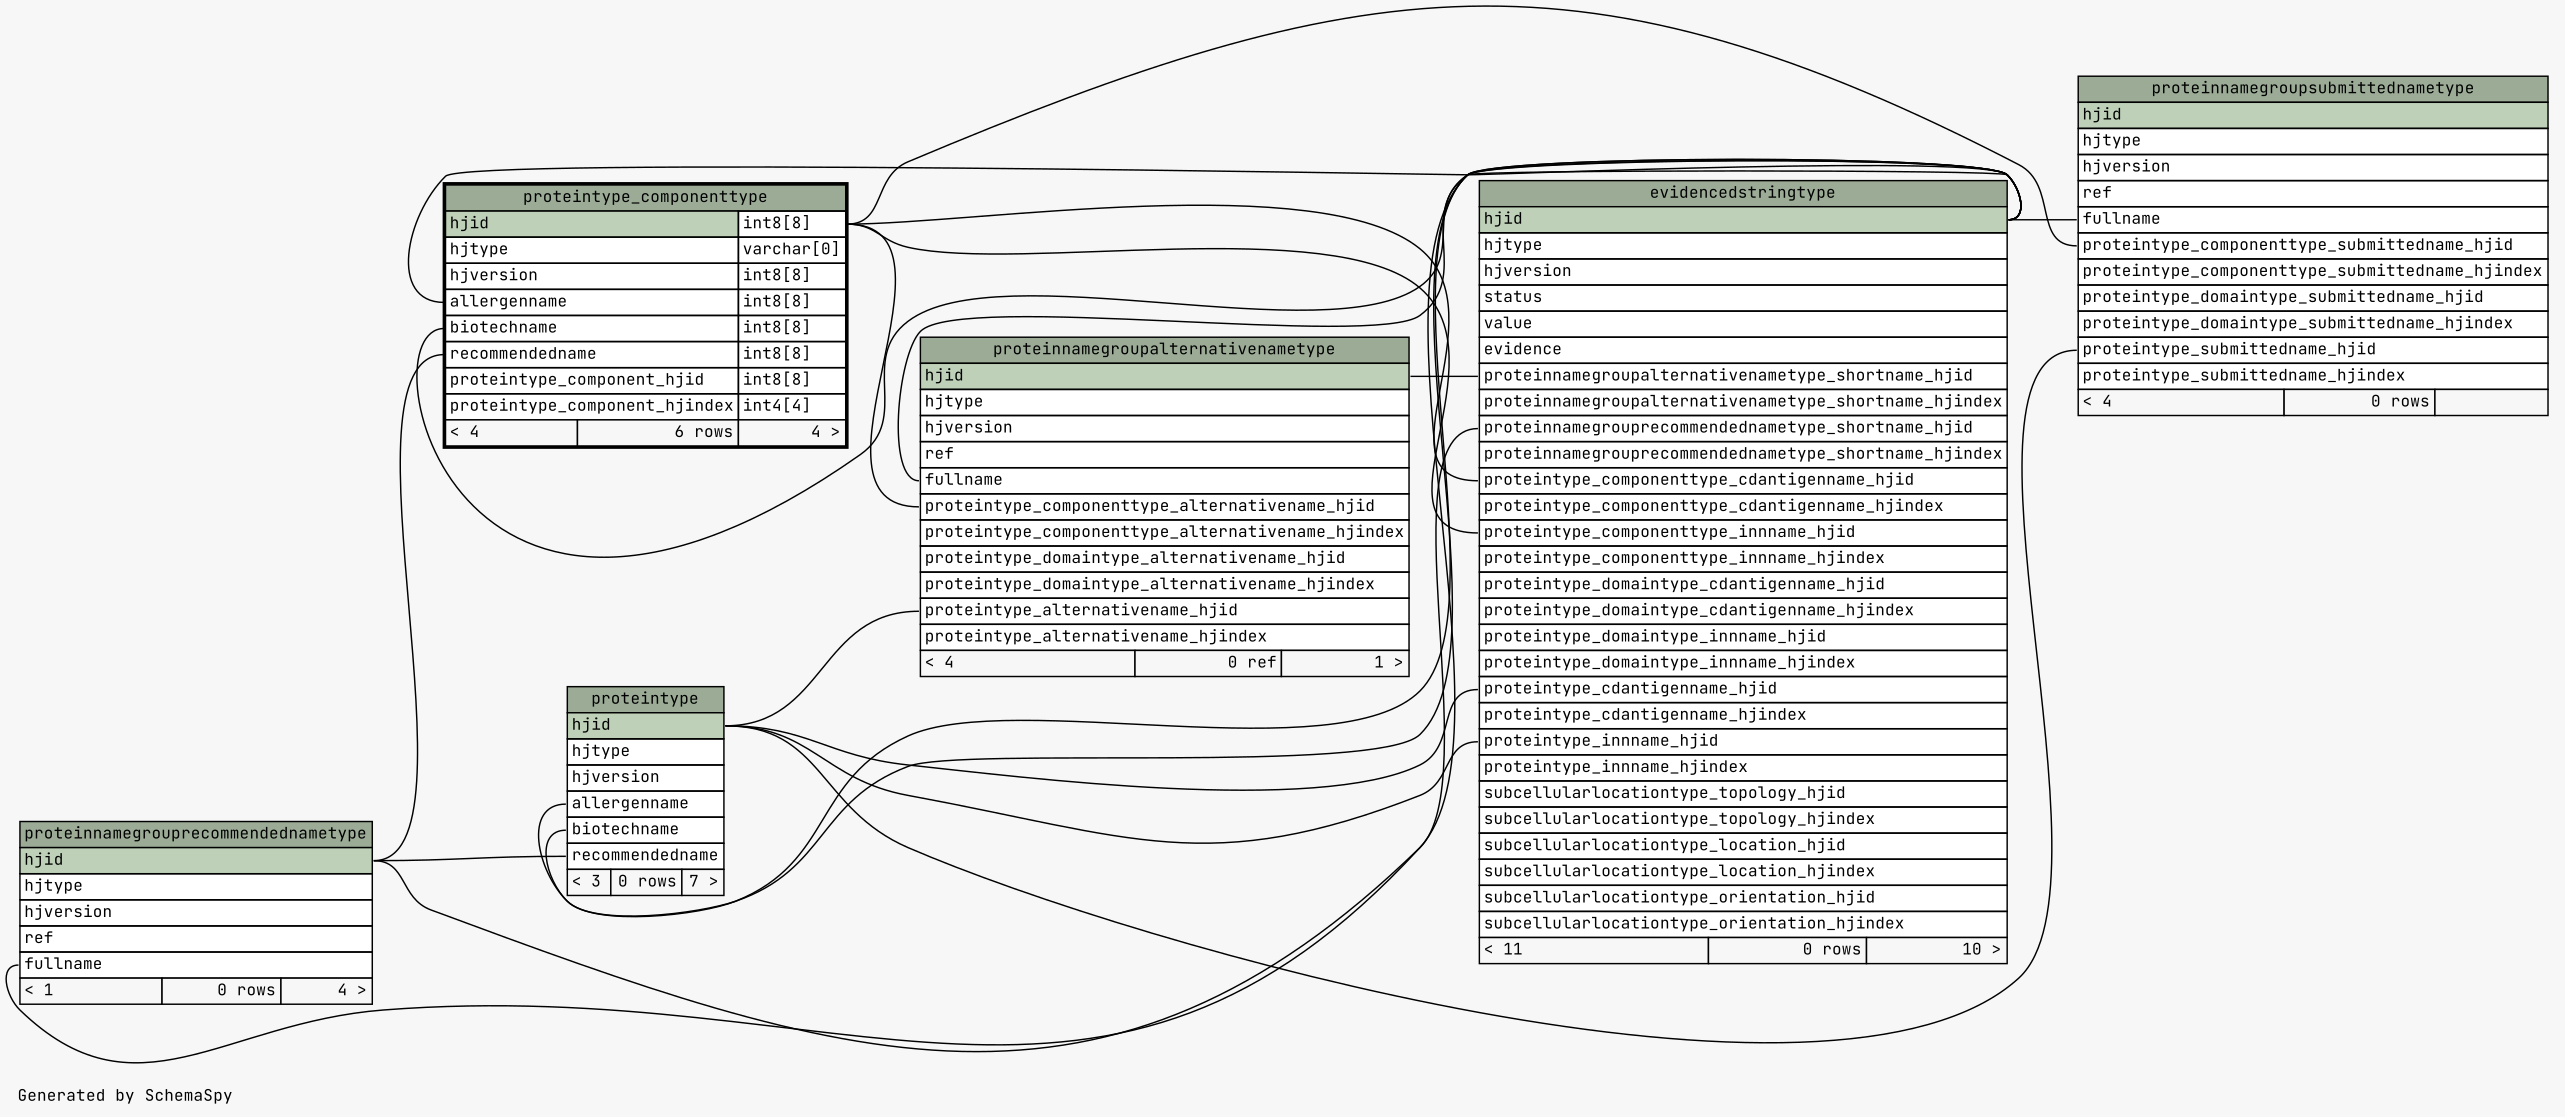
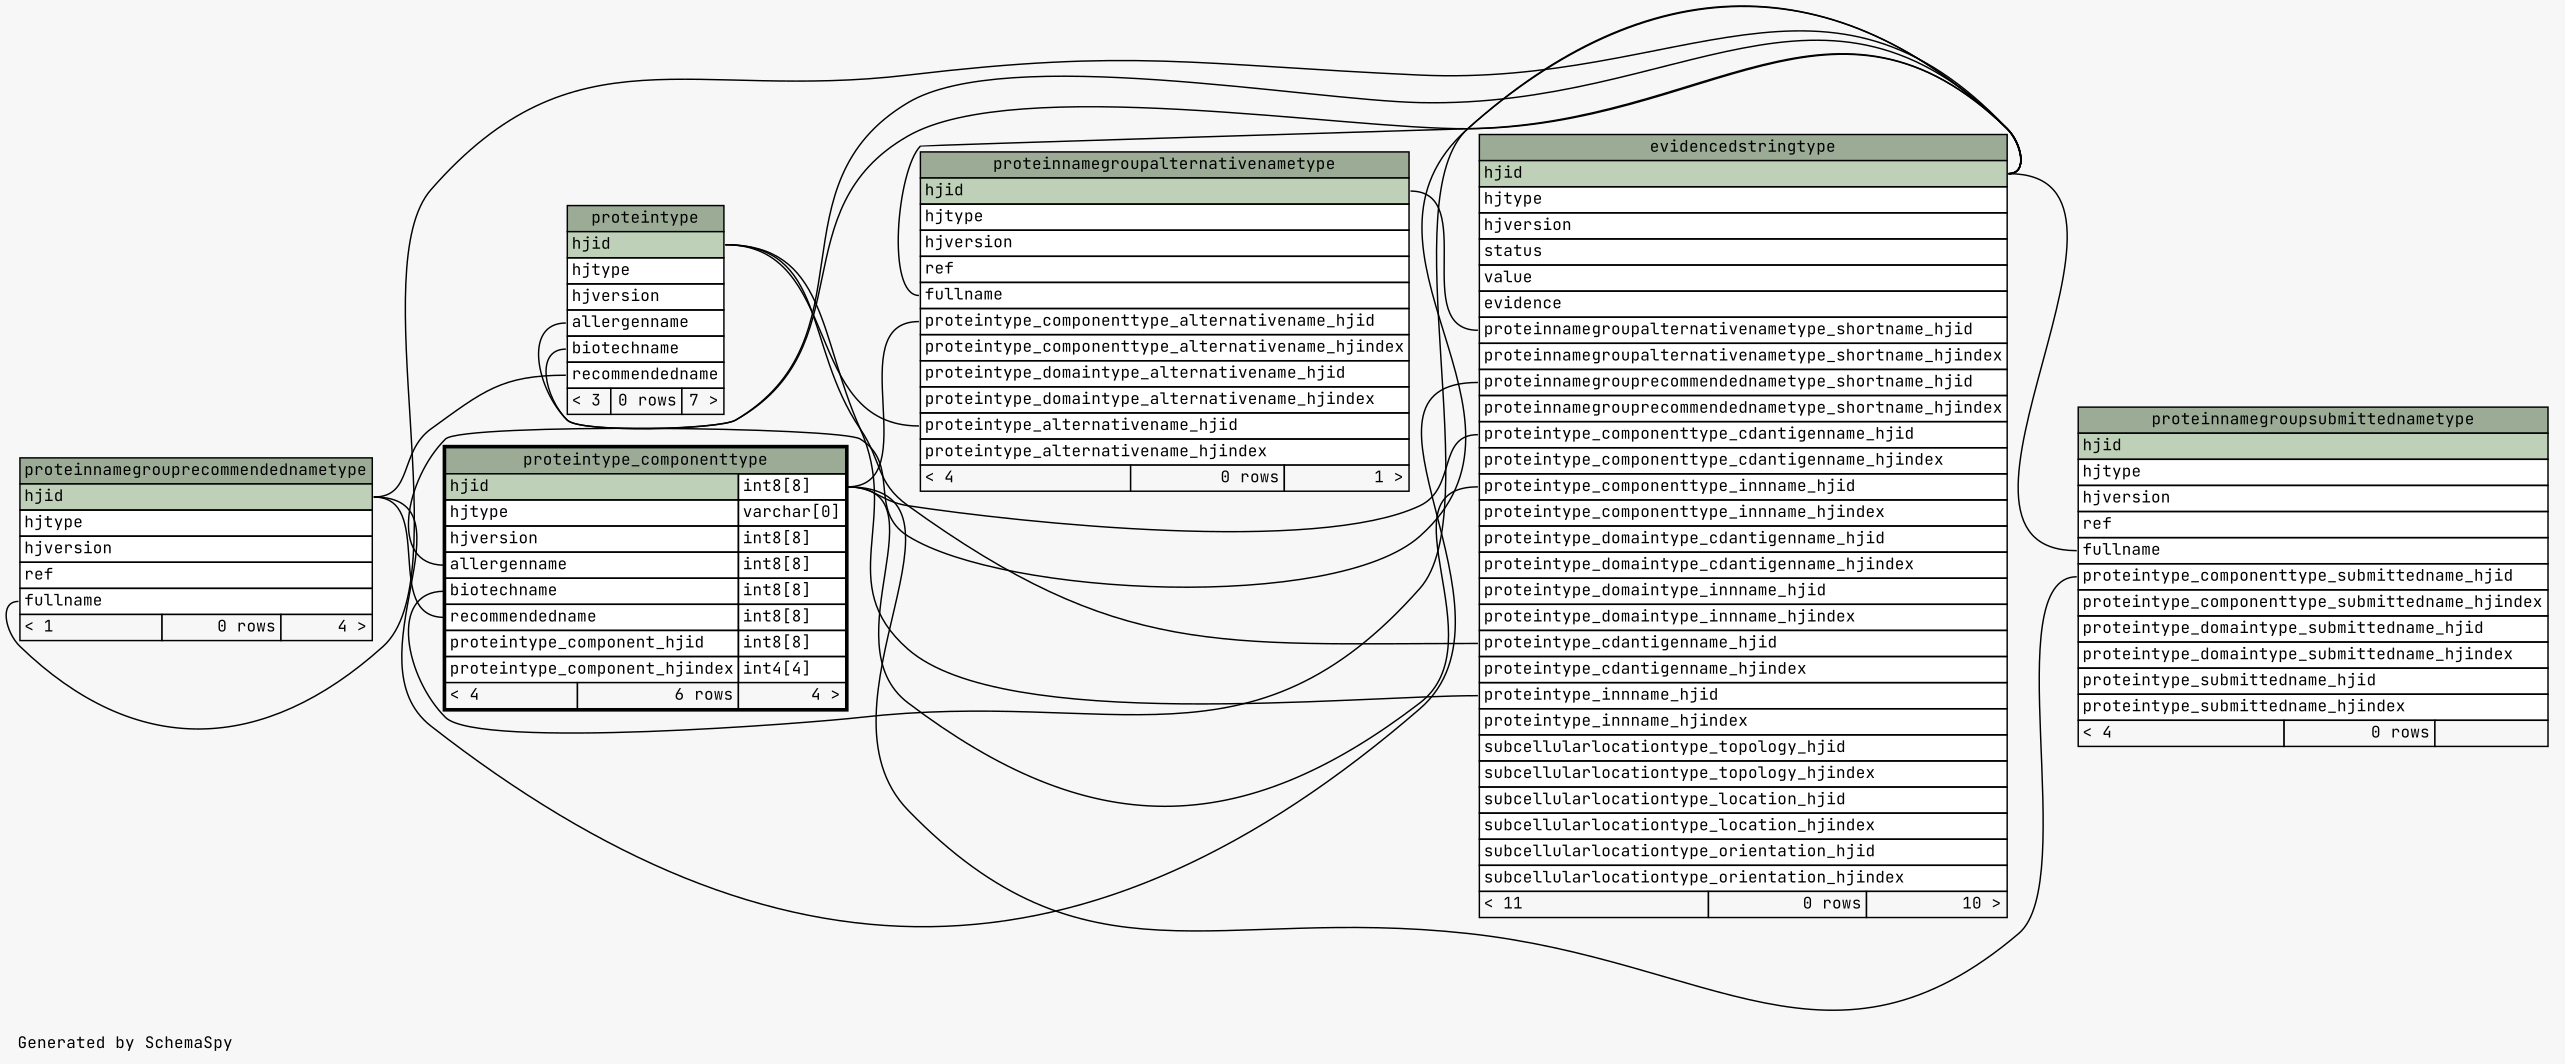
node "proteinnamegroupalternativenametype": text "0 ref" -> "0 rows"
edge "proteinnamegroupsubmittednametype" -- "proteintype": removed
